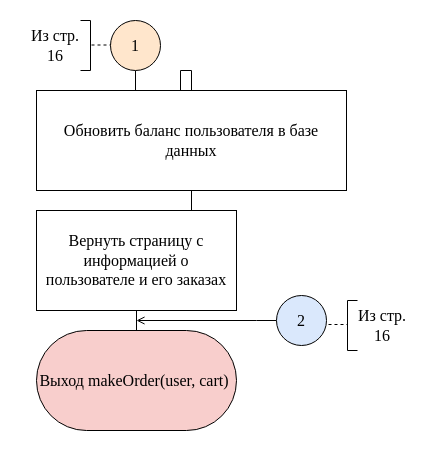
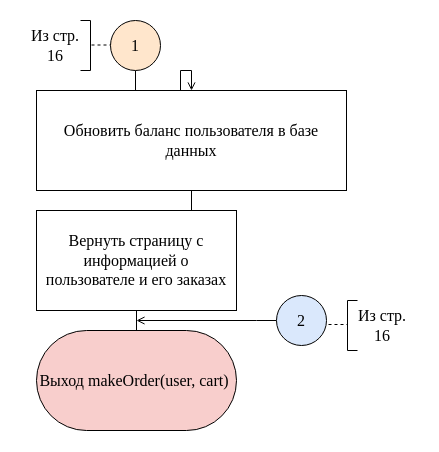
edge "1" -- "Обновить баланс пользователя в базе данных": arrowhead none -> open
